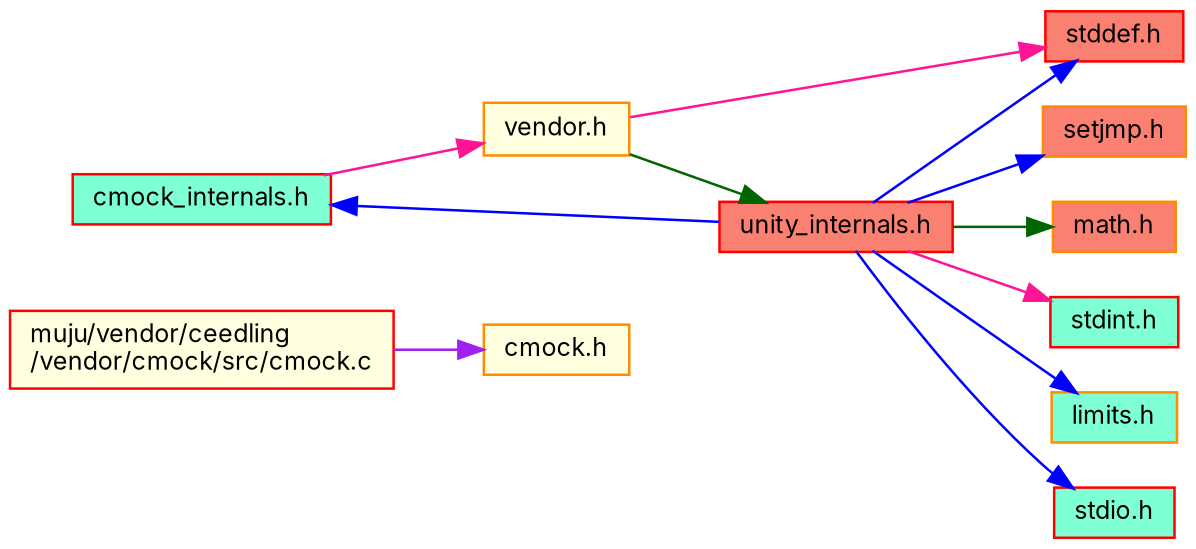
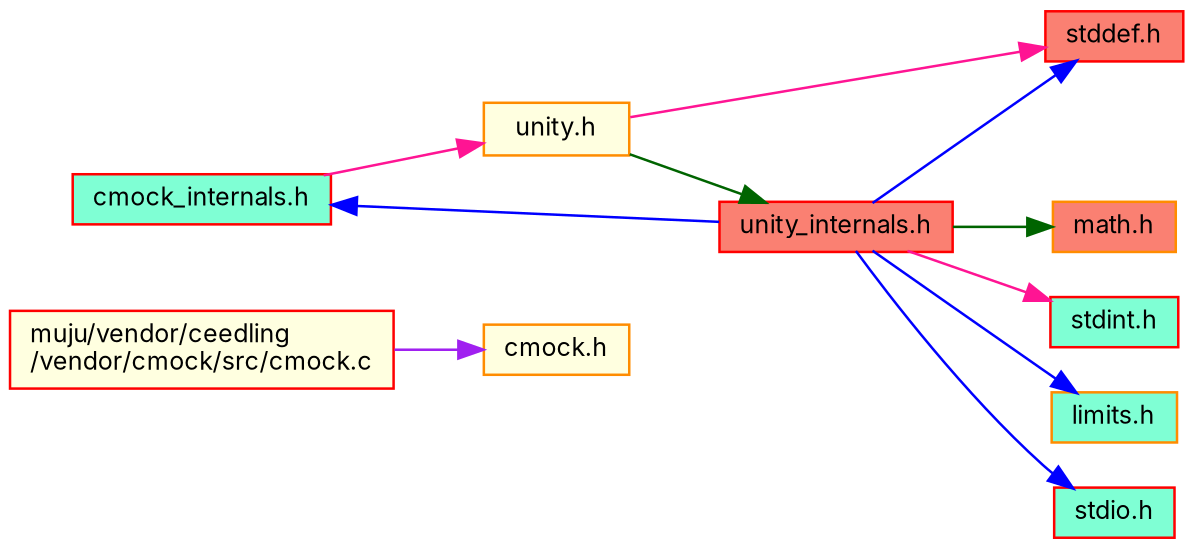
node "vendor.h": label "vendor.h" -> "unity.h"
node "setjmp.h": removed
